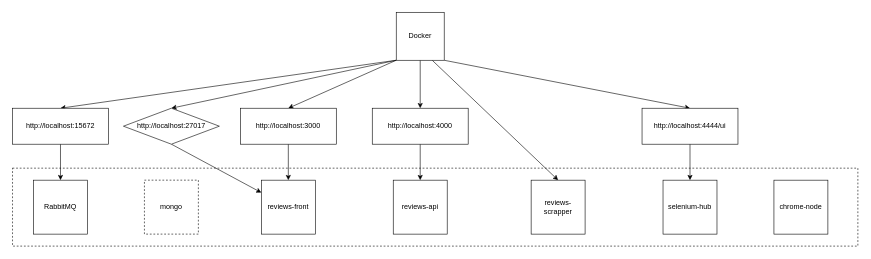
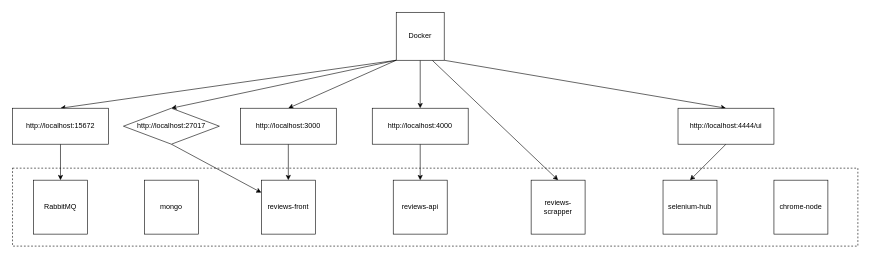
node "http://localhost:4444/ui": moved (690, 126) -> (726, 126)
node "mongo": style dashed -> solid
